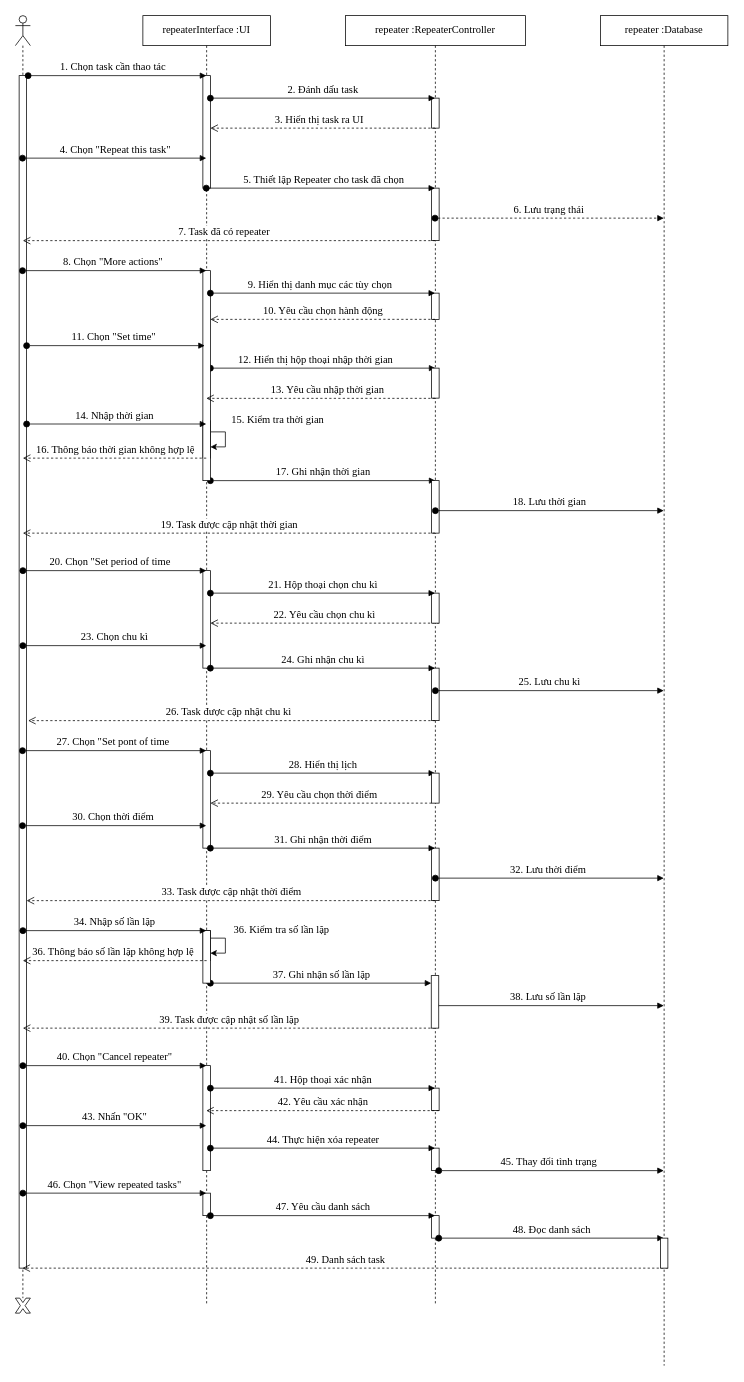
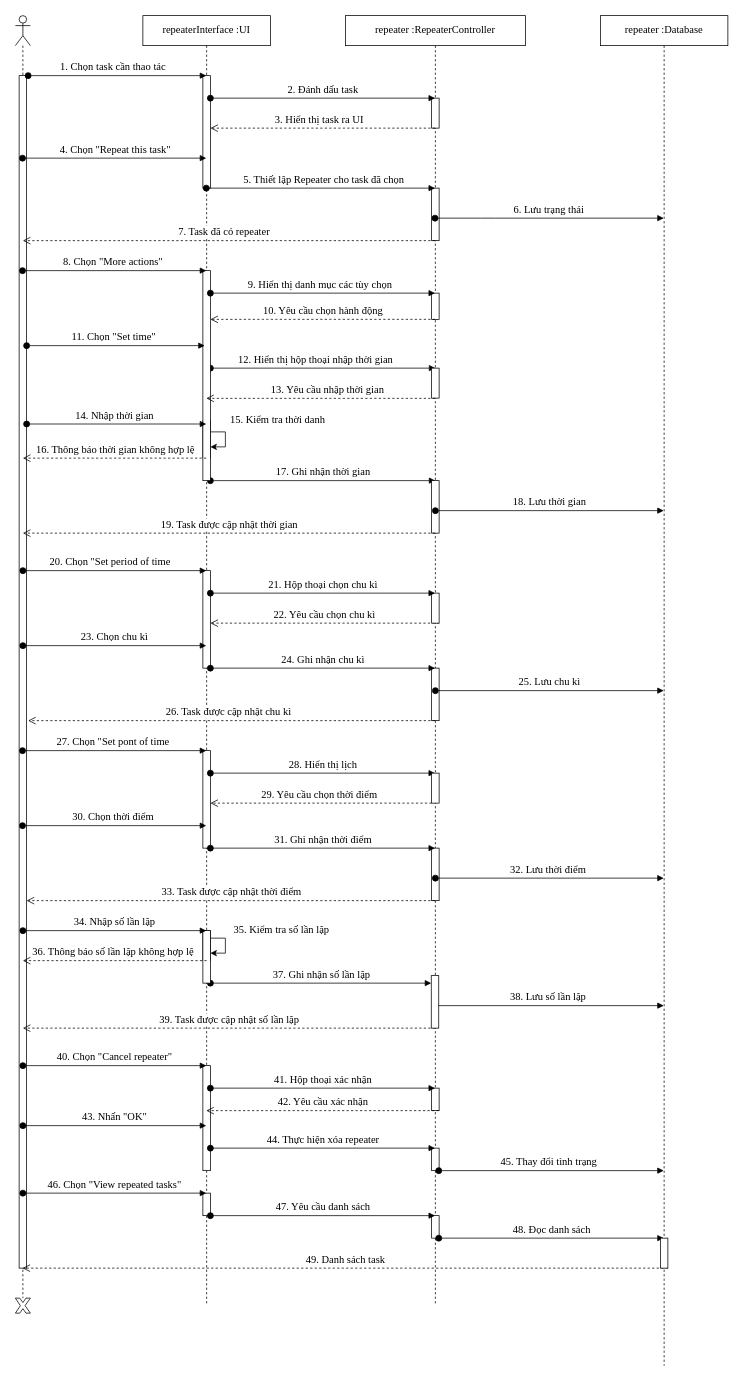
edge "repeater :RepeaterController" -- "repeater :Database": style dashed -> solid
node "15. Kiểm tra thời gian": label "15. Kiểm tra thời gian" -> "15. Kiểm tra thời danh"
node "36. Kiểm tra số lần lặp": label "36. Kiểm tra số lần lặp" -> "35. Kiểm tra số lần lặp"
